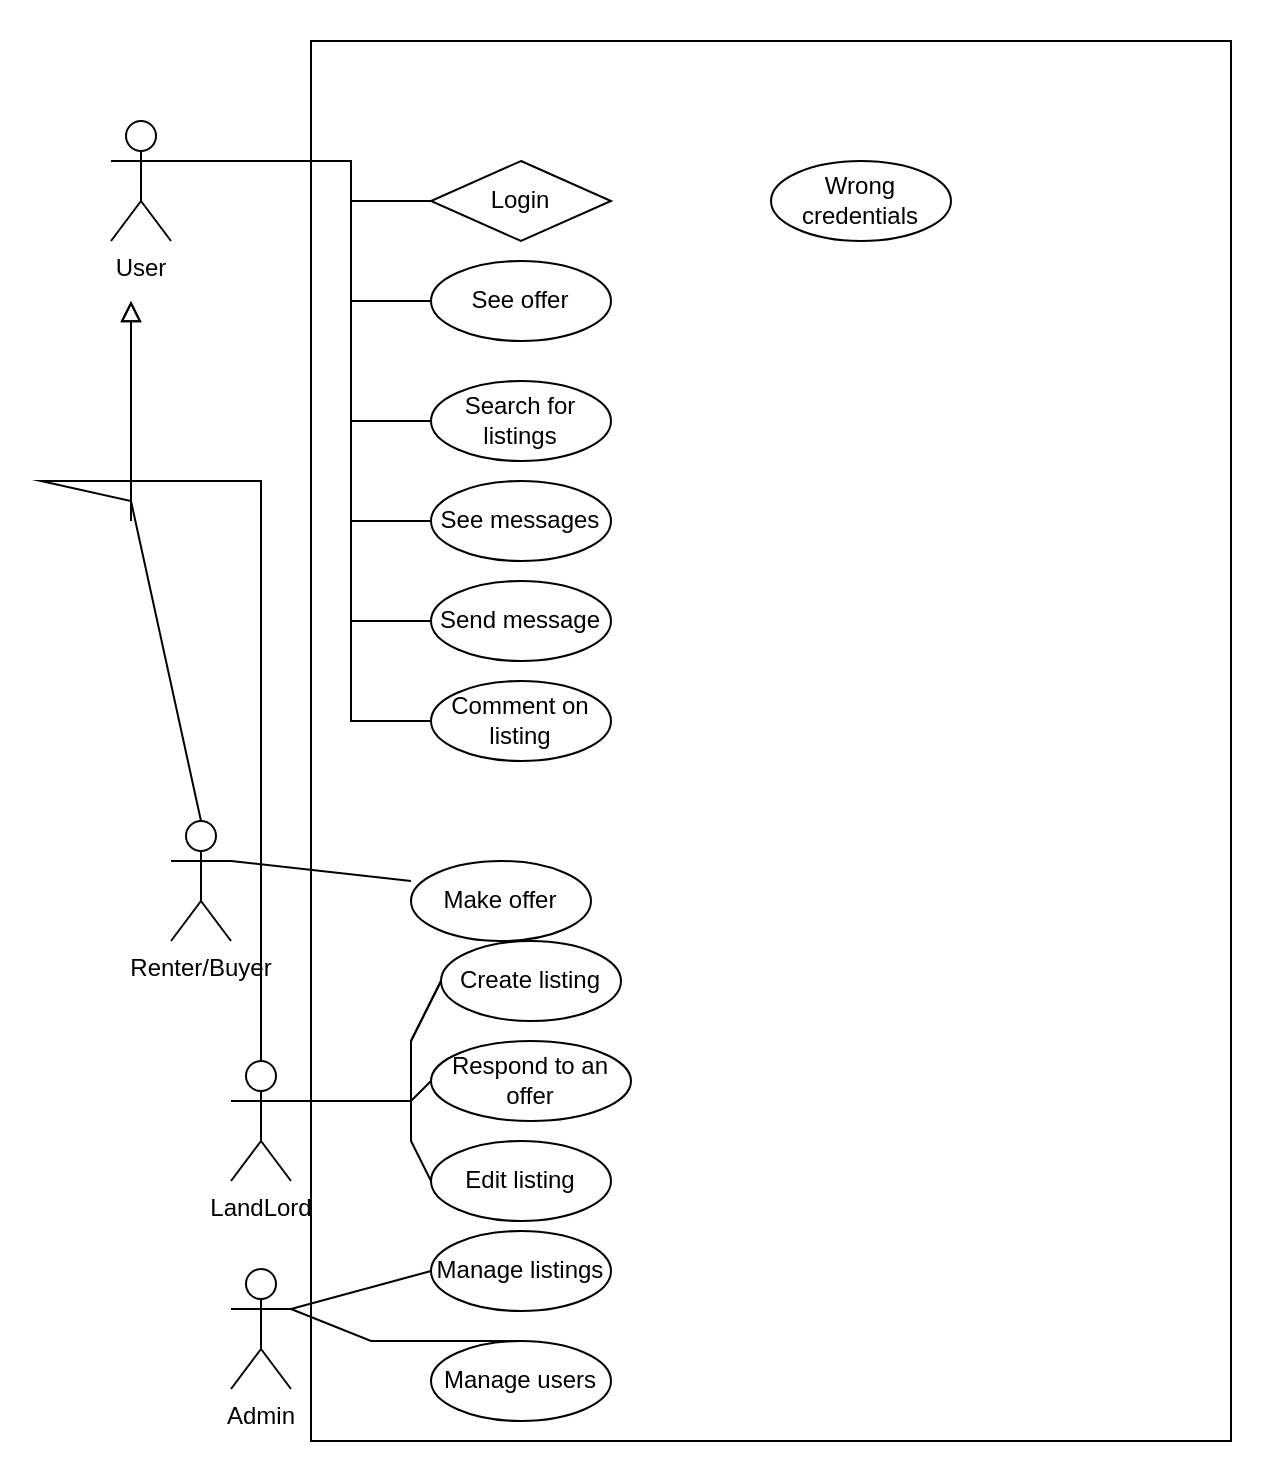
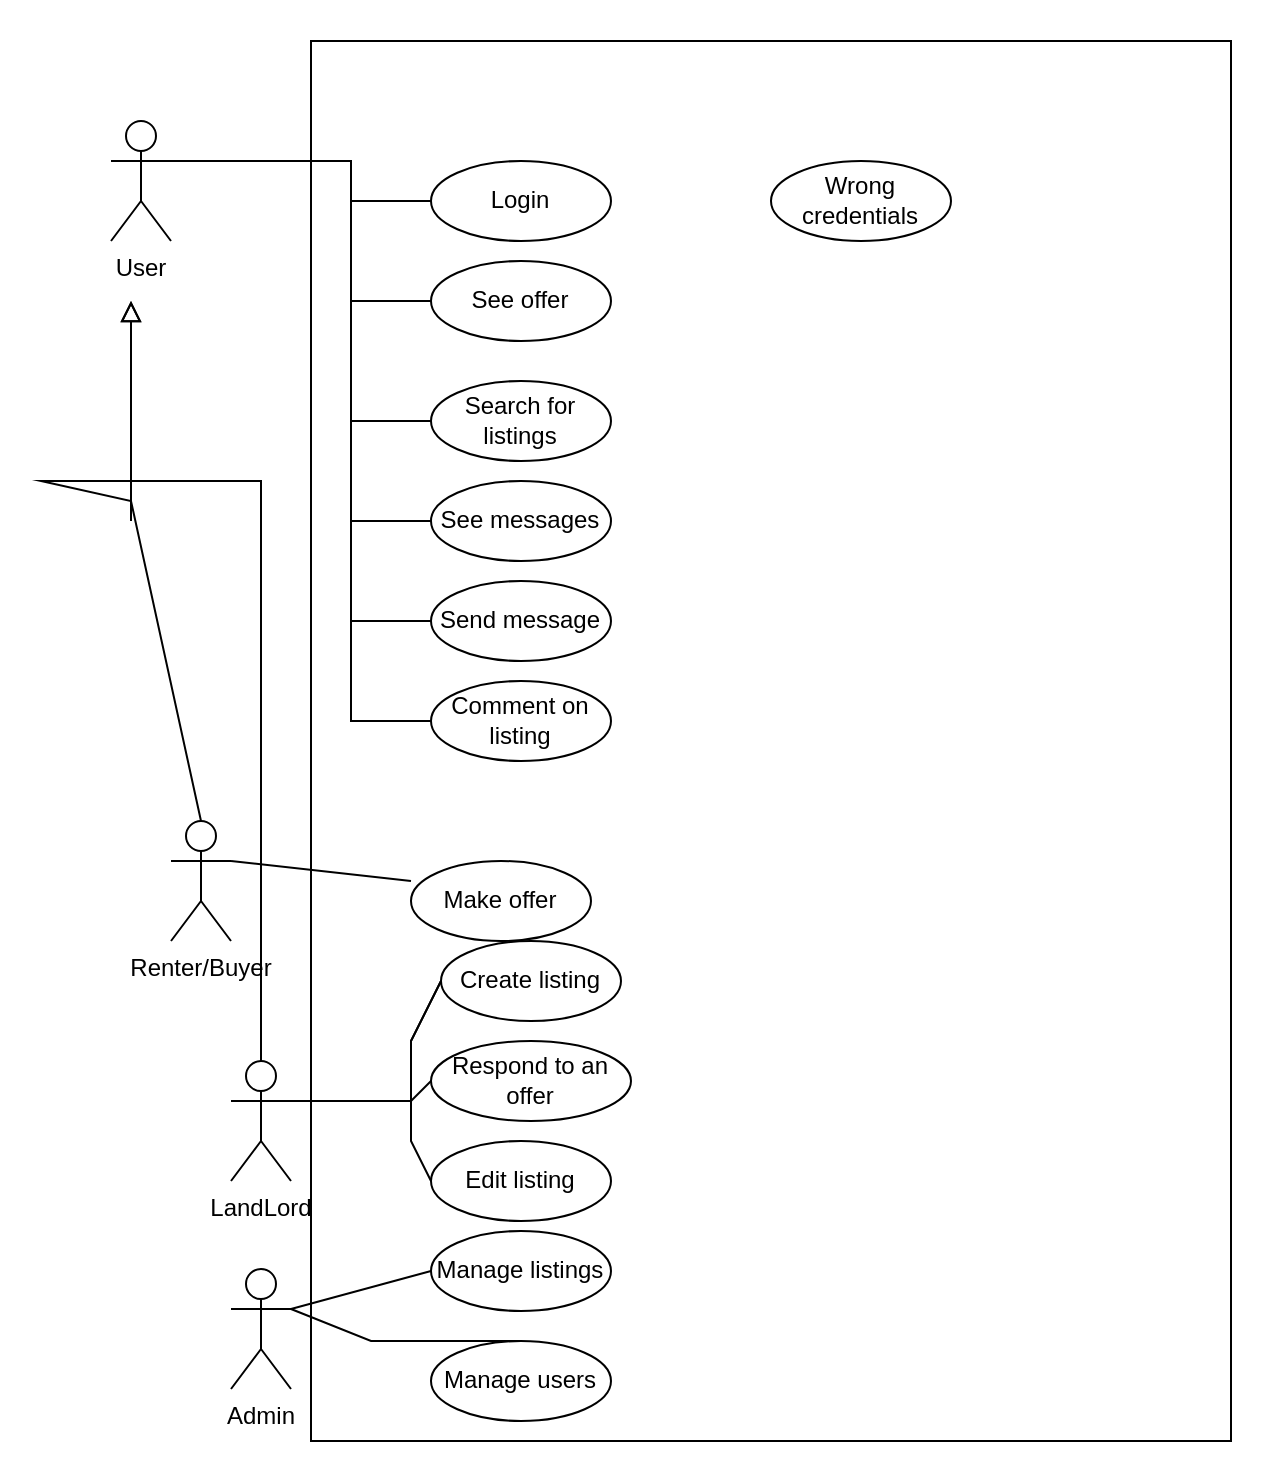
node "Login": shape diamond -> ellipse
